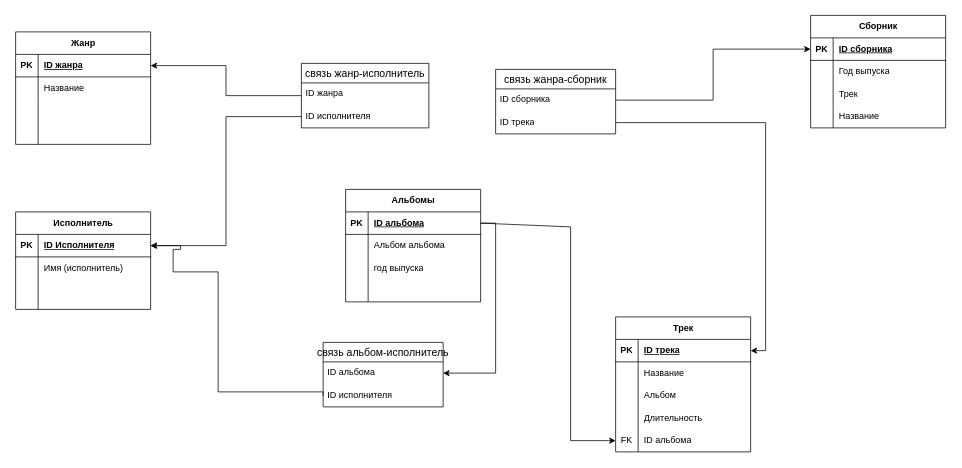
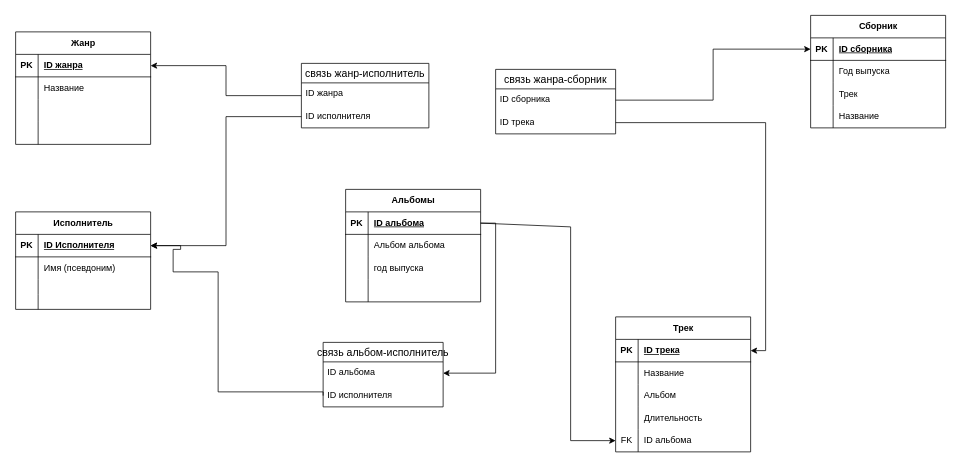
node "Имя (исполнитель)": label "Имя (исполнитель)" -> "Имя (псевдоним)"
